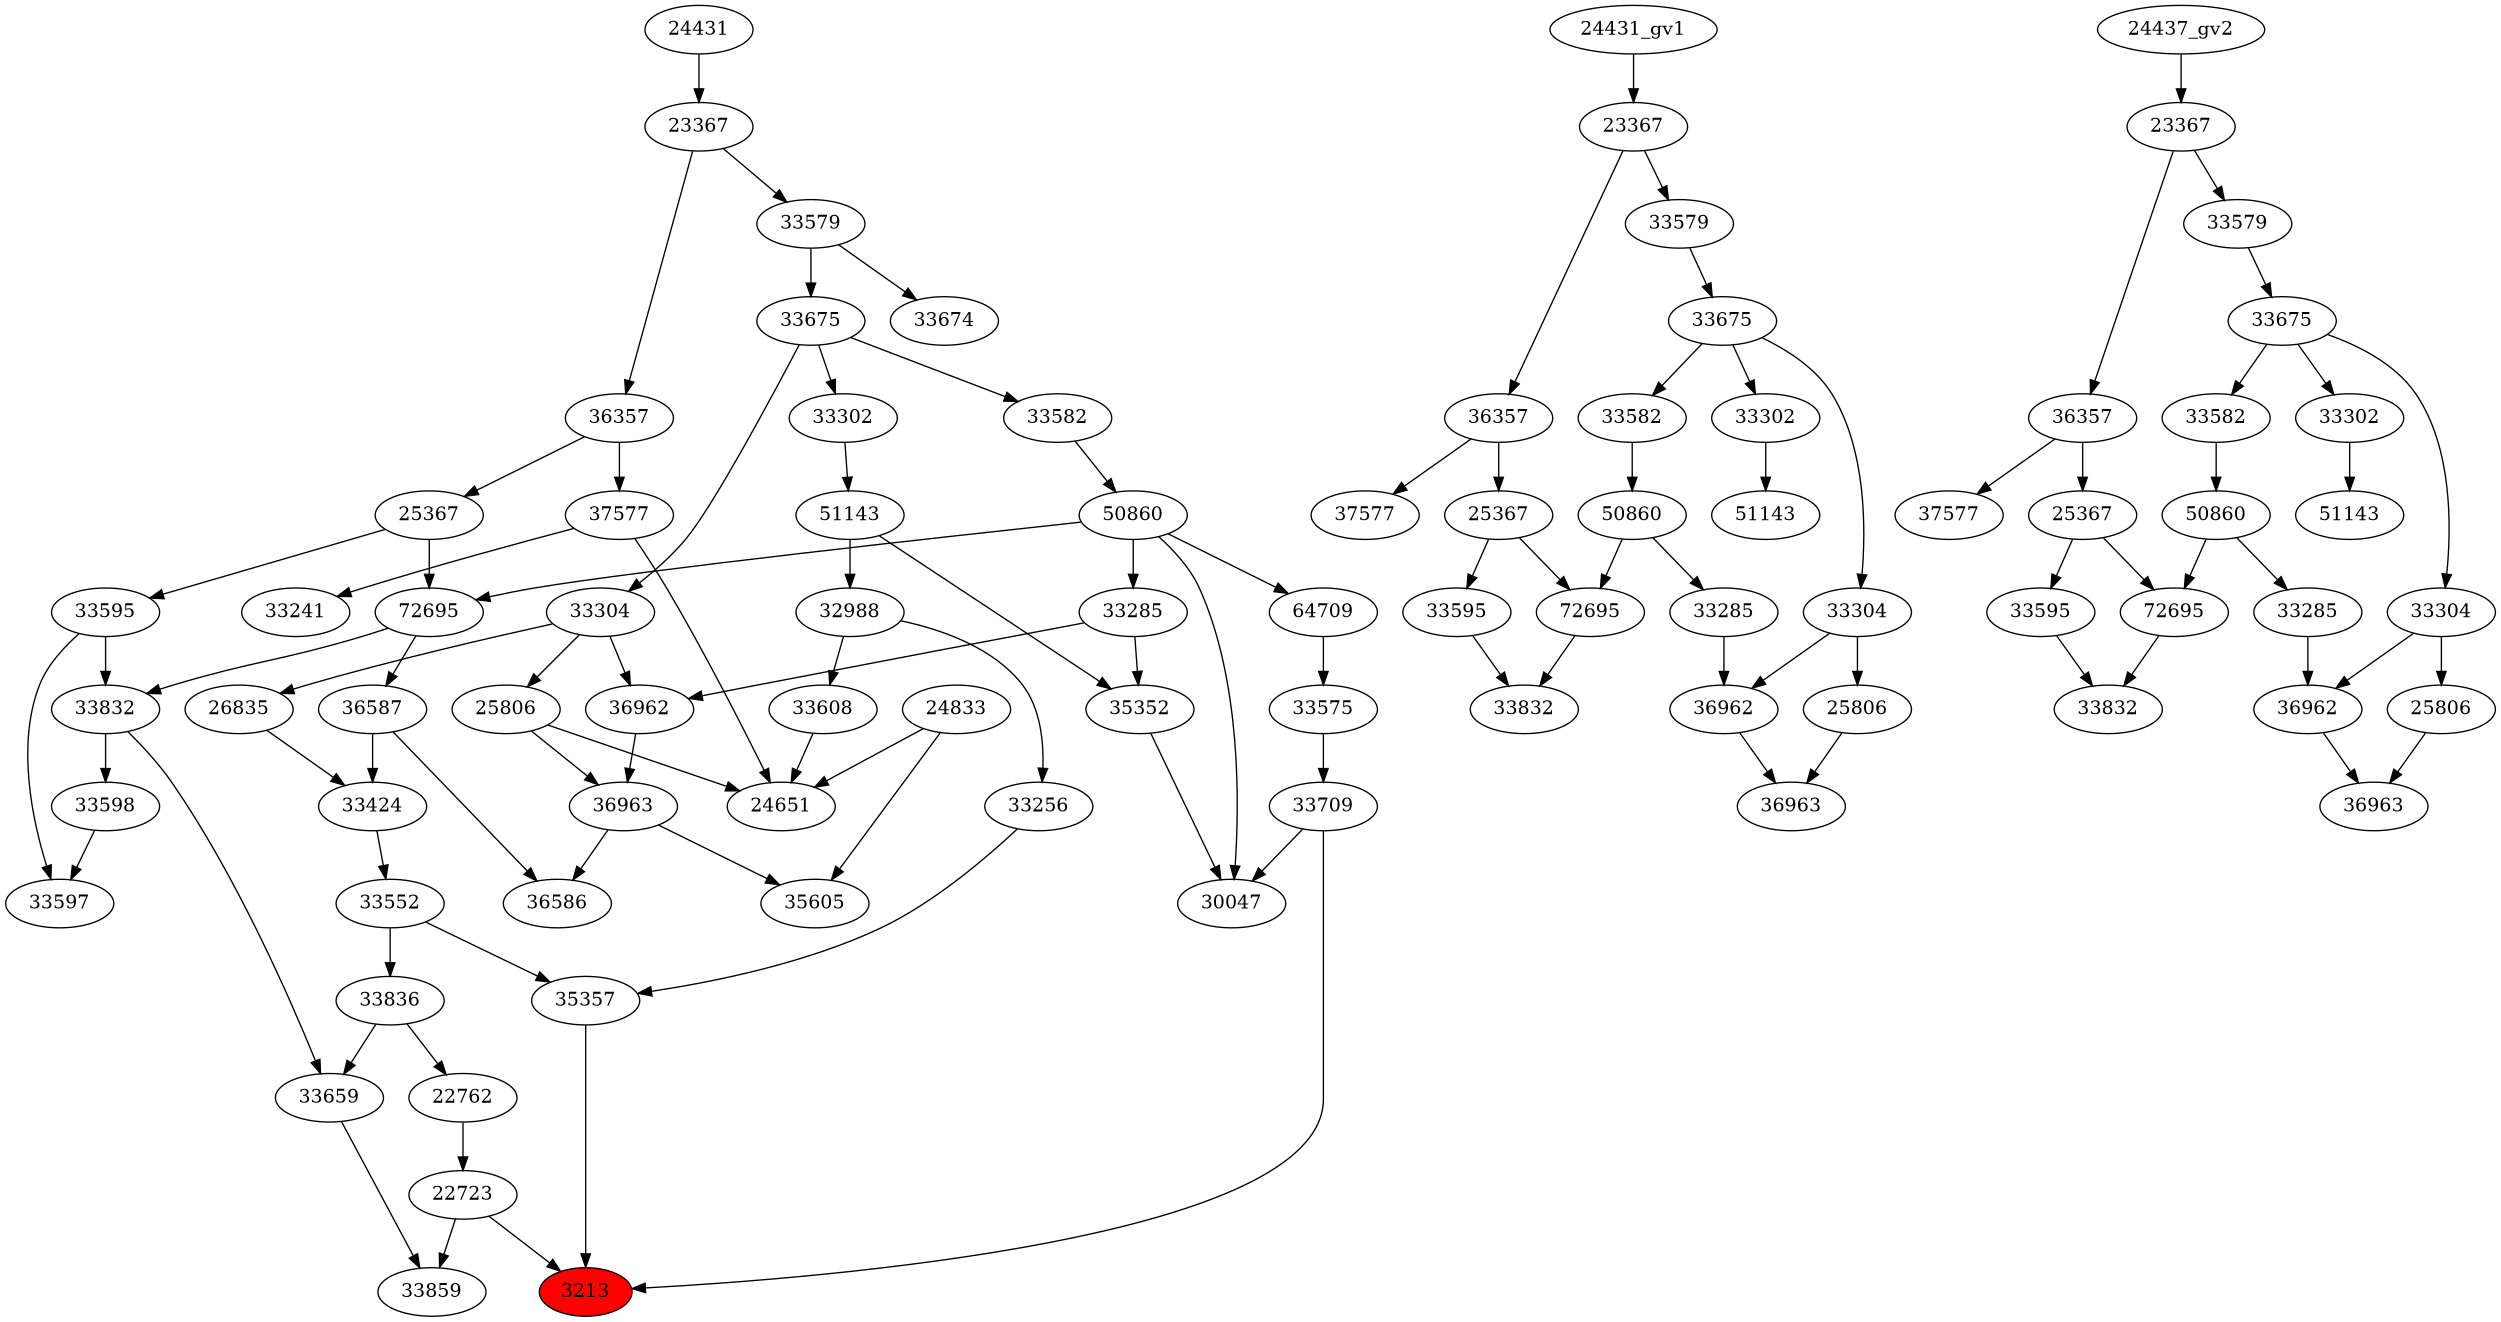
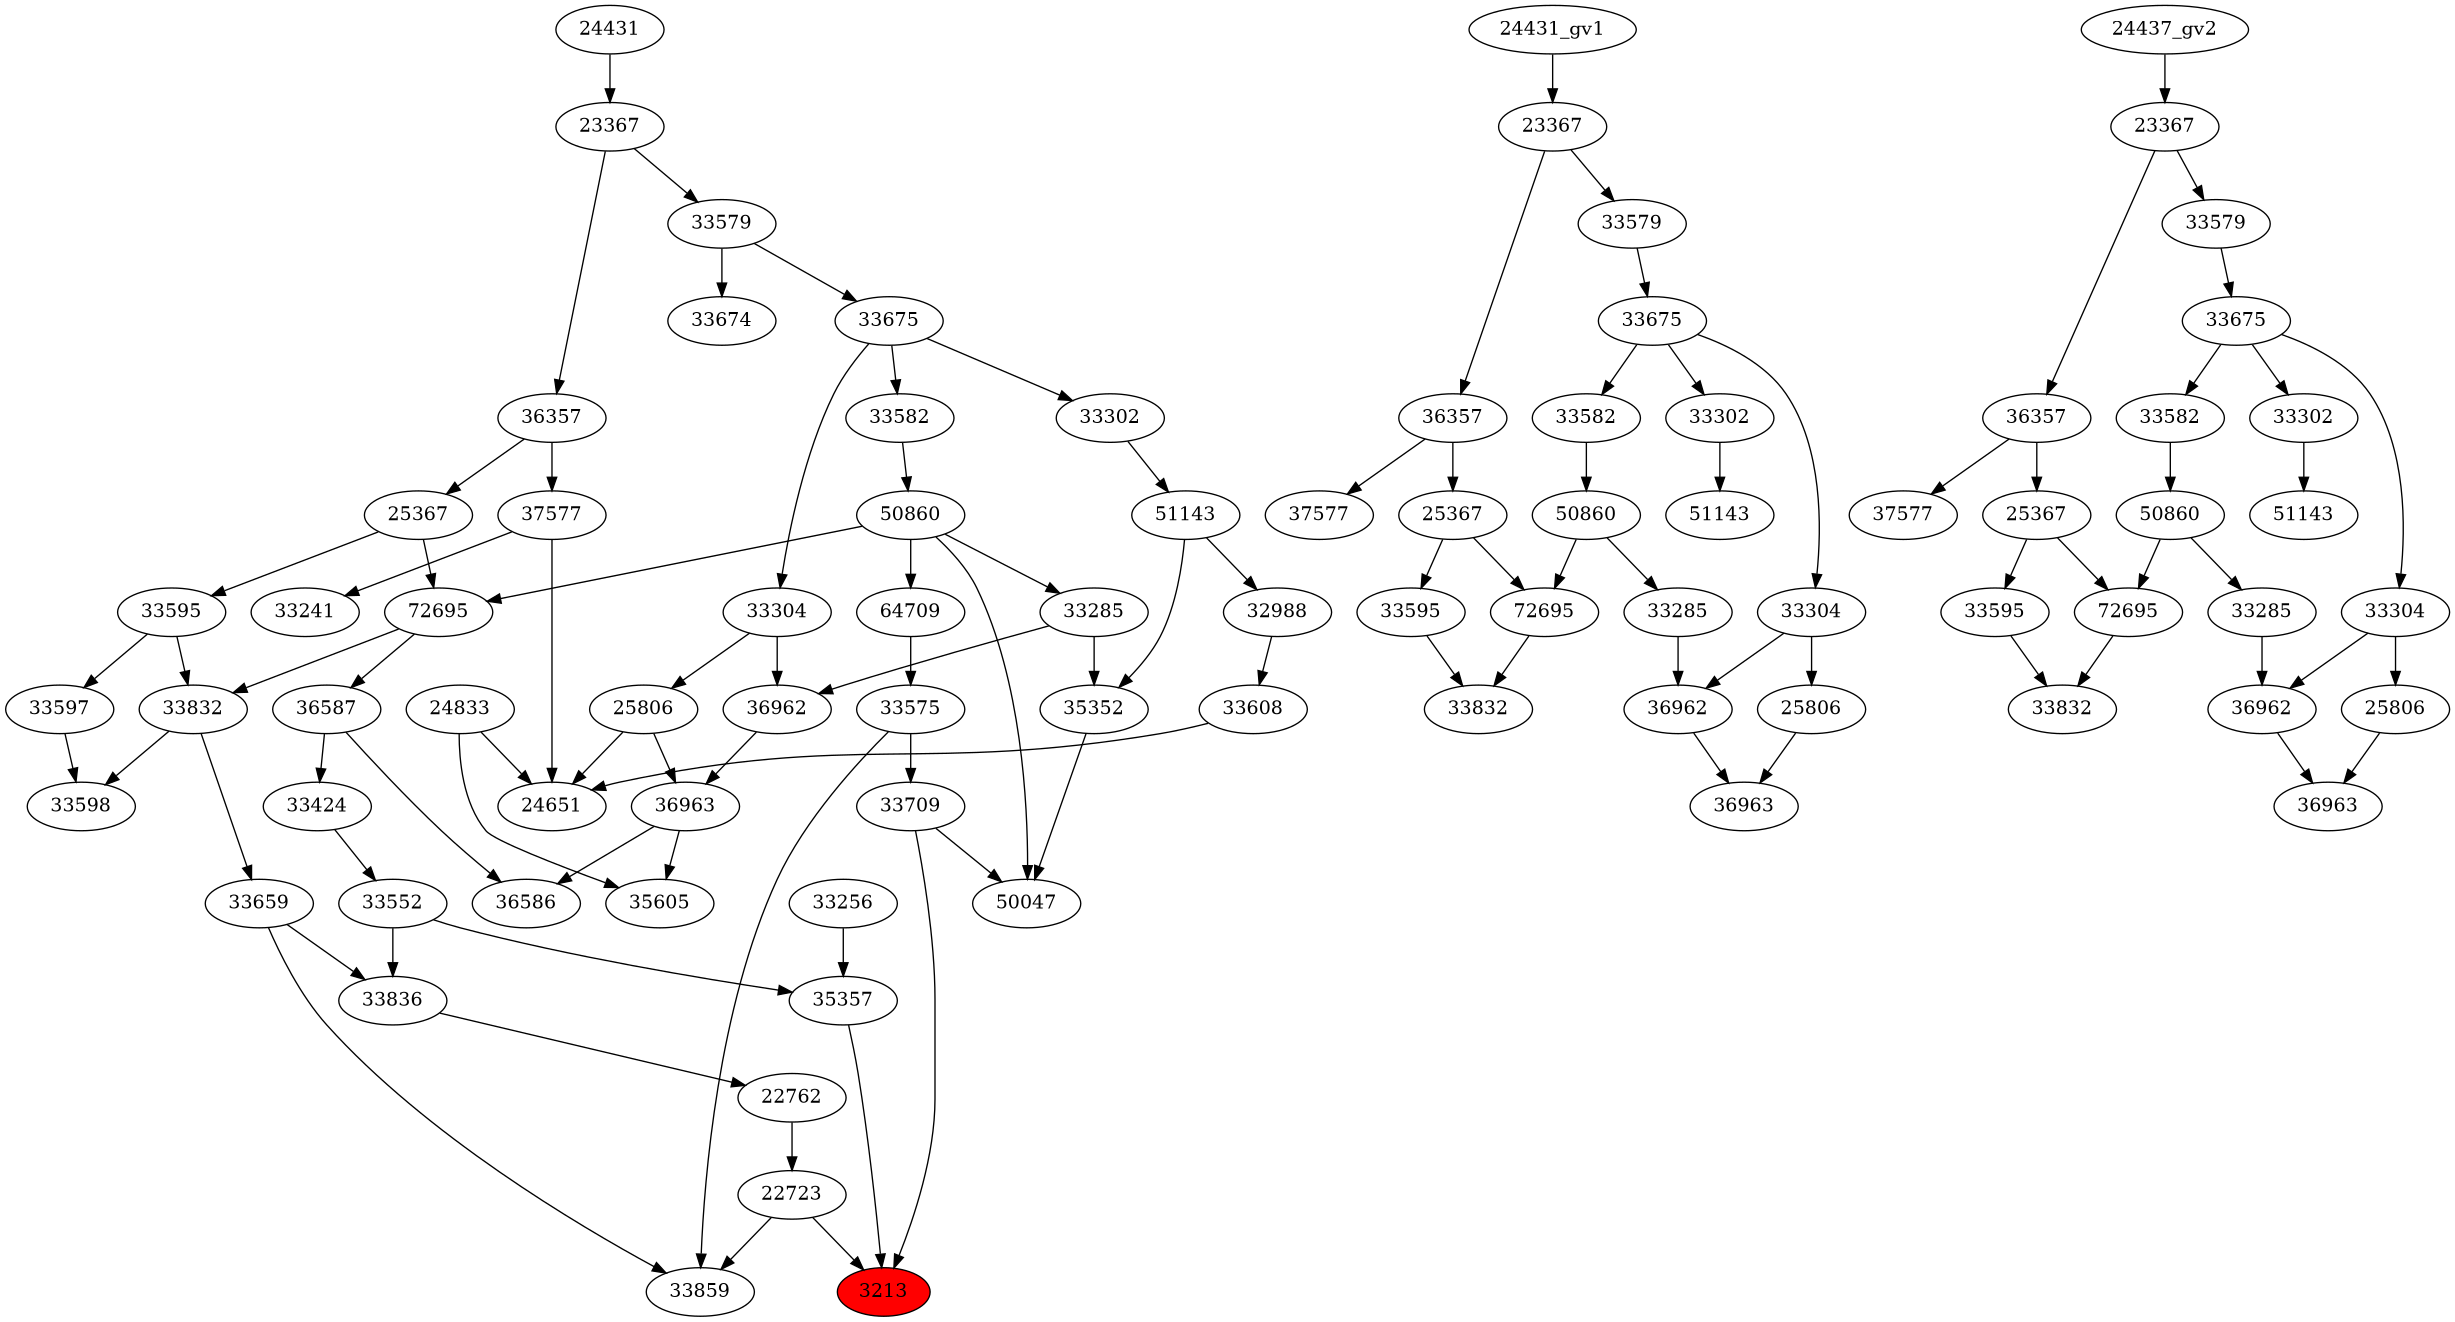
edge "32988" -> "33256": removed
node "26835": removed
edge "33598" -> "33597": reversed
node "30047": label "30047" -> "50047"
edge "33575" -> "33859": added
edge "33836" -> "33659": reversed
